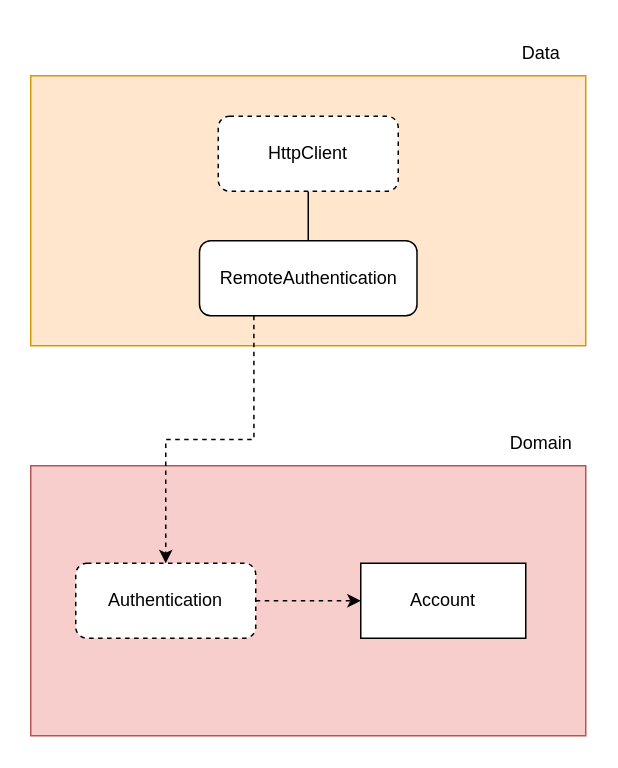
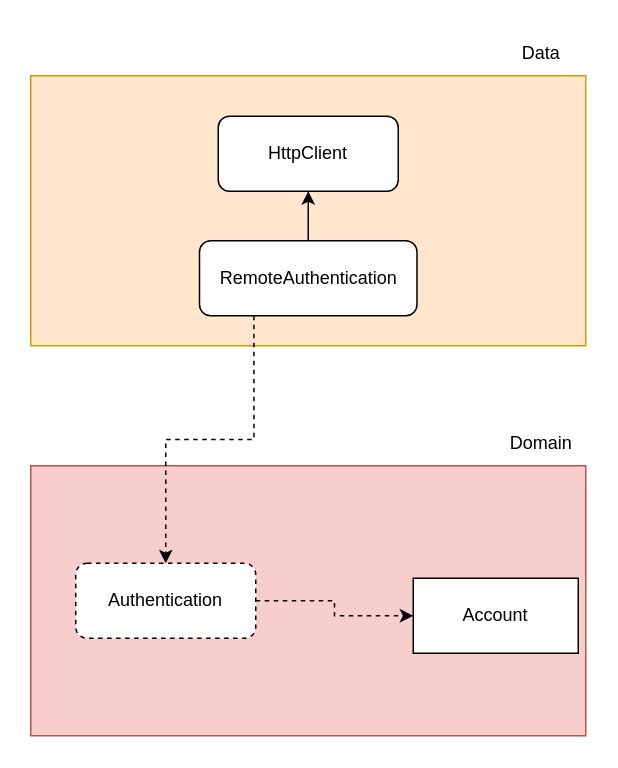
node "HttpClient": style dashed -> solid
edge "HttpClient" -- "RemoteAuthentication": arrowhead none -> classic
node "Account": moved (443, 601) -> (496, 616)
